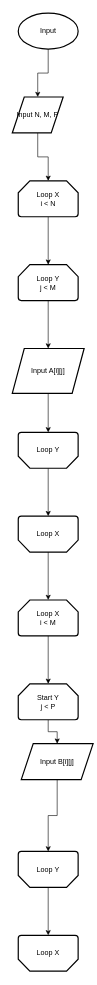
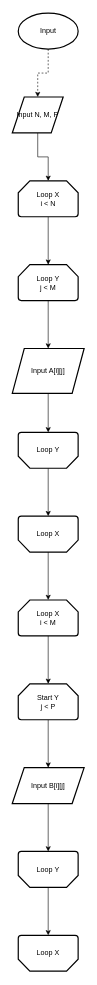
edge "Input" -> "Input N, M, P": style solid -> dashed
node "Input B[i][j]": moved (57, 762) -> (48, 786)
